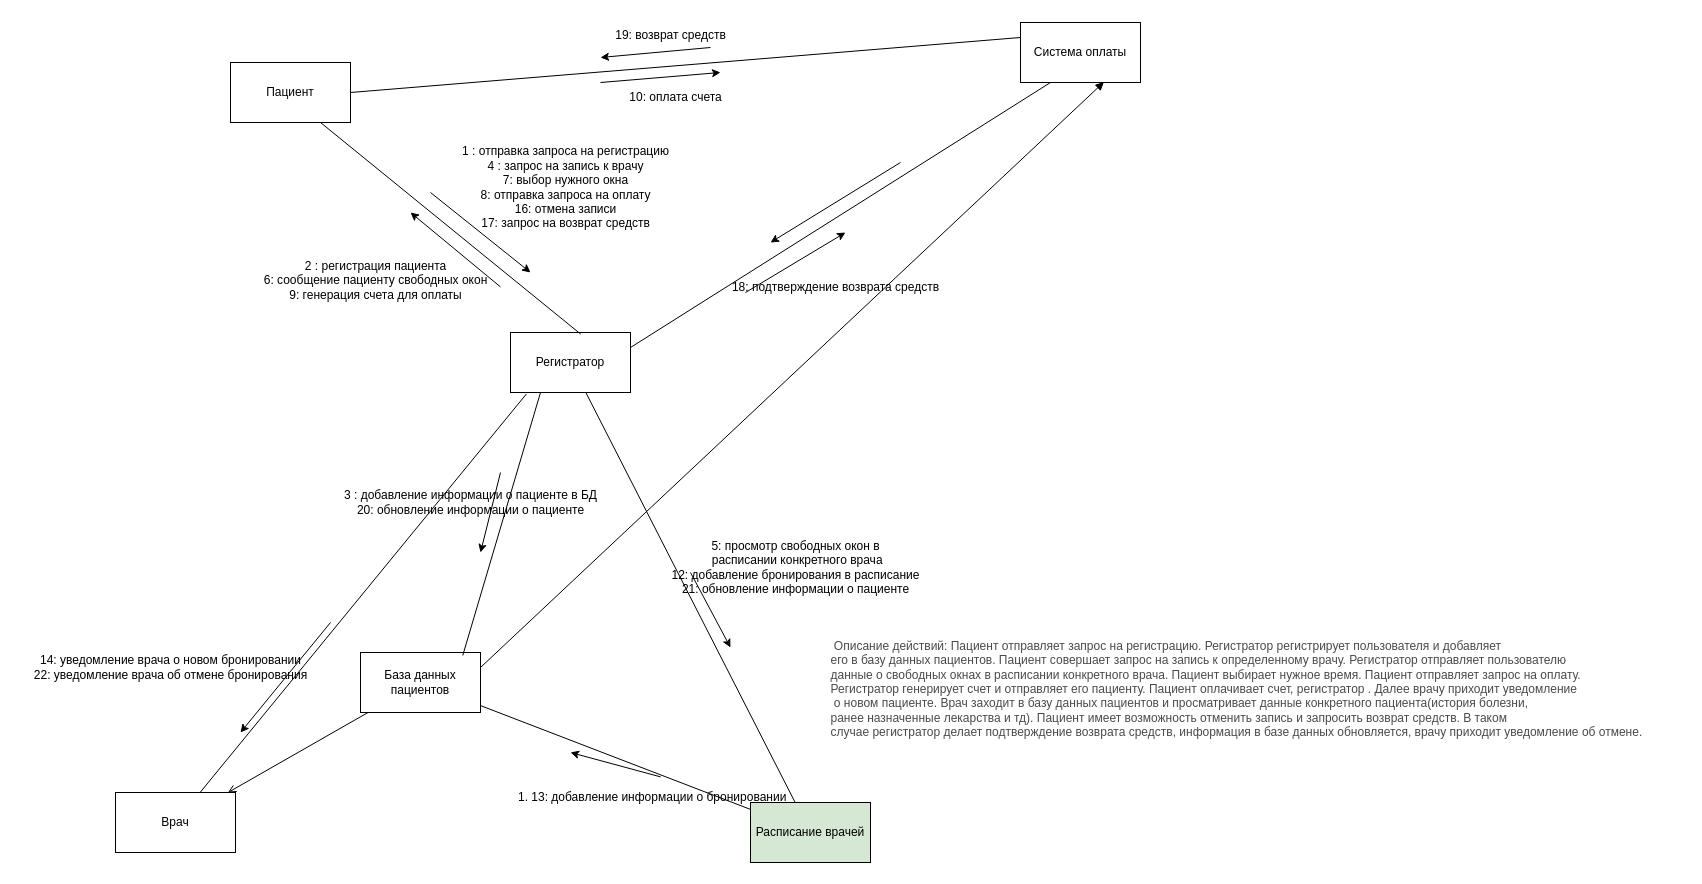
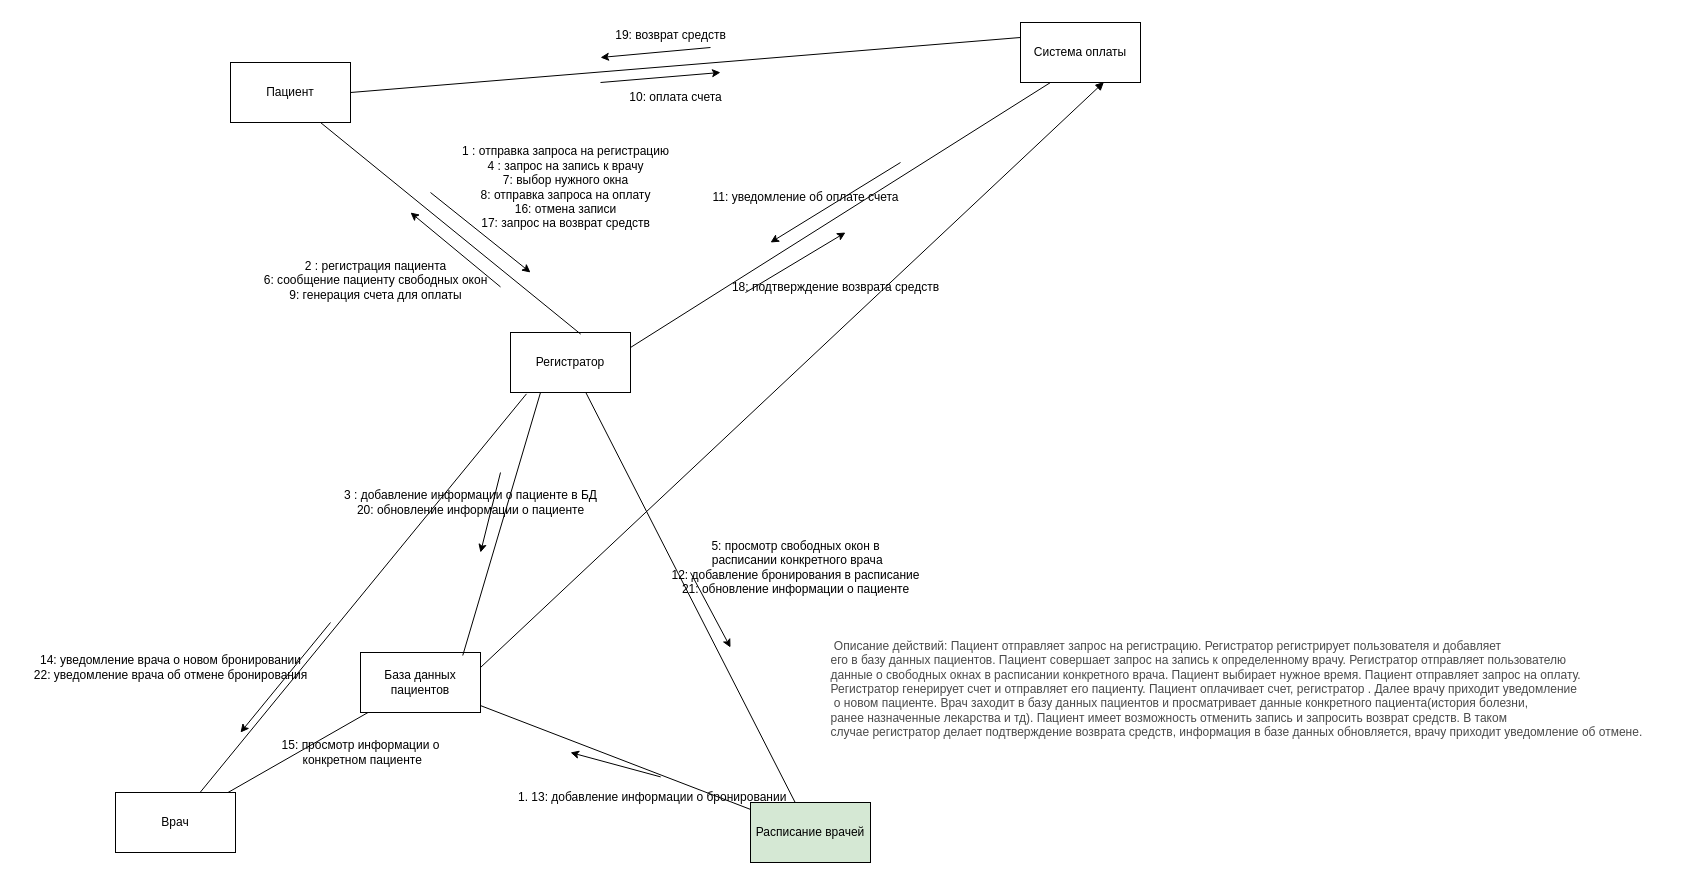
node "11: уведомление об оплате счета": added
node "15: просмотр информации о конкретном пациенте": added
edge "База данных пациентов" -> "Врач": arrowhead open -> none
